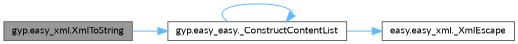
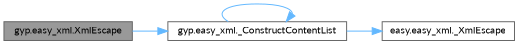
node "gyp.easy_xml.XmlToString": label "gyp.easy_xml.XmlToString" -> "gyp.easy_xml.XmlEscape"
node "gyp.easy_easy._ConstructContentList": label "gyp.easy_easy._ConstructContentList" -> "gyp.easy_xml._ConstructContentList"
